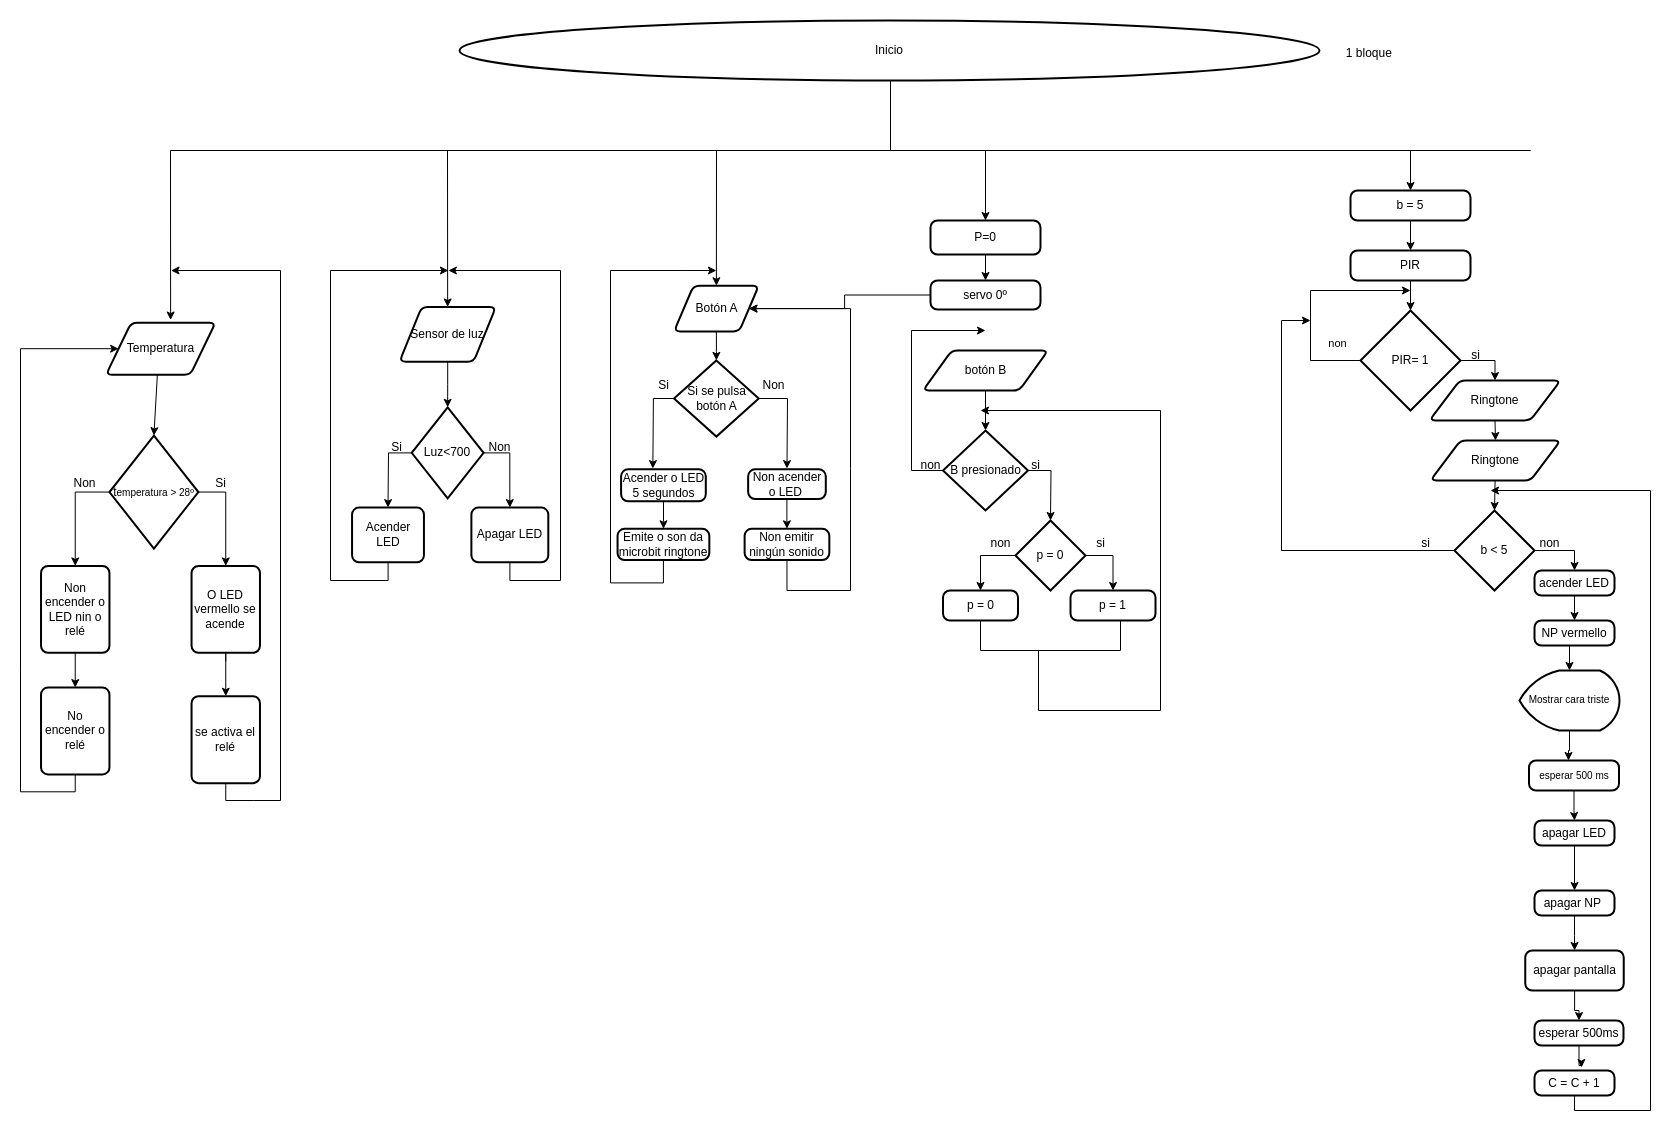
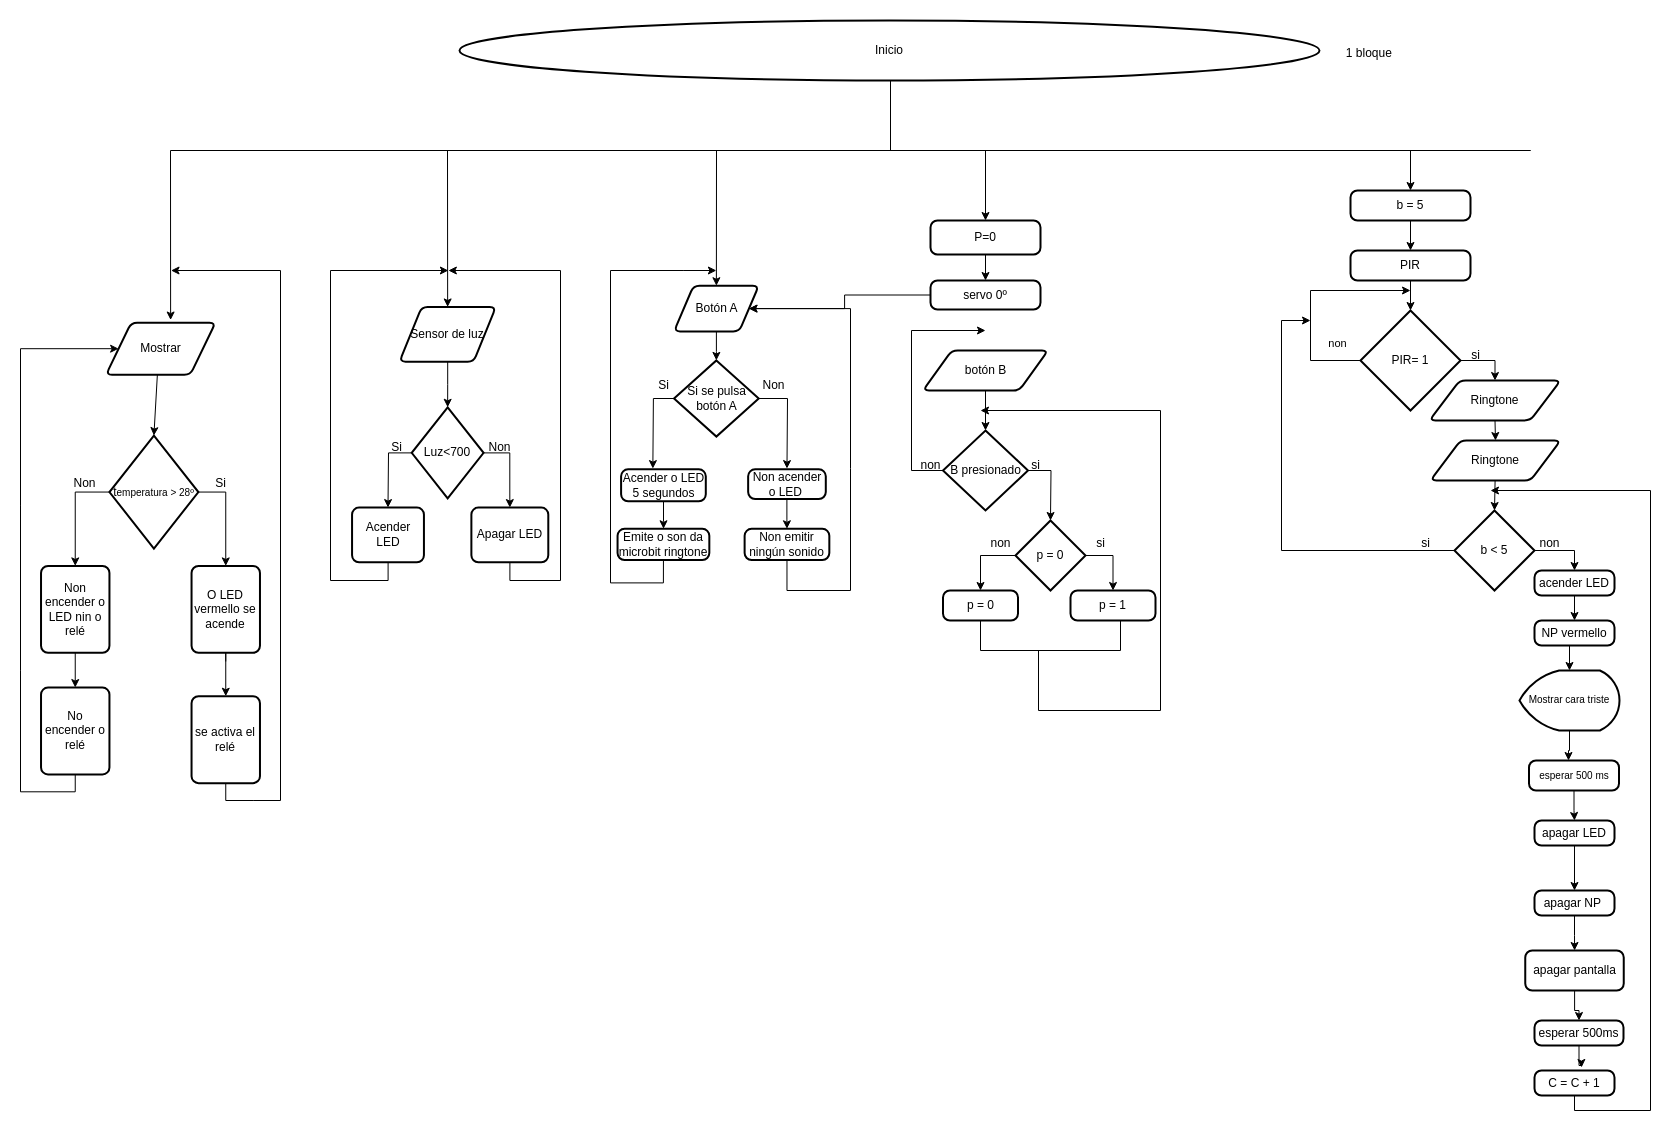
node "Temperatura": label "Temperatura" -> "Mostrar"
